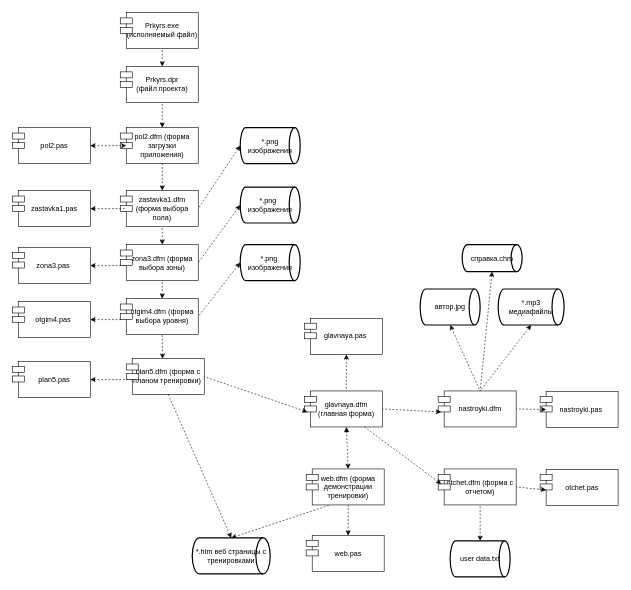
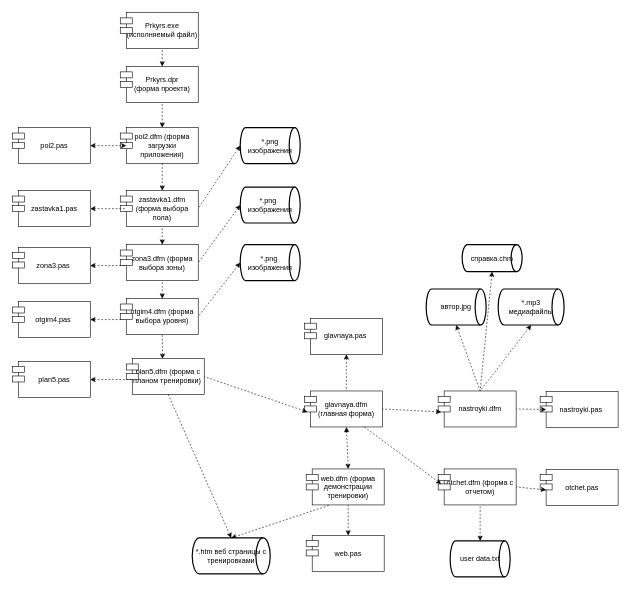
node "Prkyrs.dpr (файл проекта)": label "Prkyrs.dpr (файл проекта)" -> "Prkyrs.dpr (форма проекта)"
node "автор.jpg": moved (450, 307) -> (456, 307)
